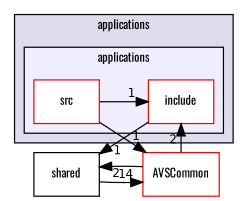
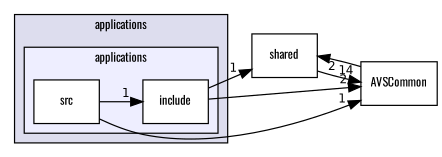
node "src": color red -> black
node "include": color red -> black
edge "AVSCommon" -> "include": reversed
node "AVSCommon": color red -> black
